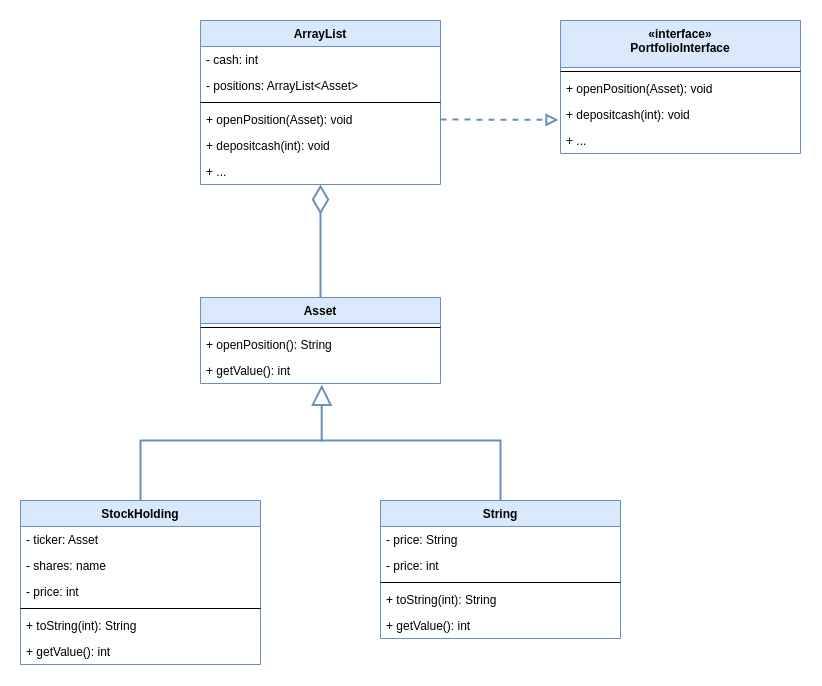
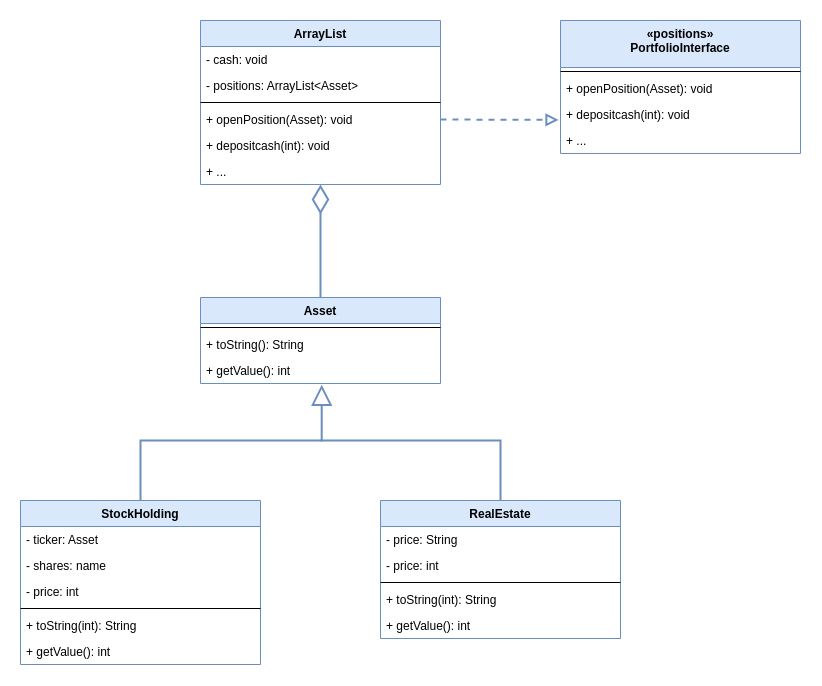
node "«interface» PortfolioInterface": label "«interface» PortfolioInterface" -> "«positions» PortfolioInterface"
node "- cash: int": label "- cash: int" -> "- cash: void"
node "+ openPosition(): String": label "+ openPosition(): String" -> "+ toString(): String"
node "String": label "String" -> "RealEstate"
